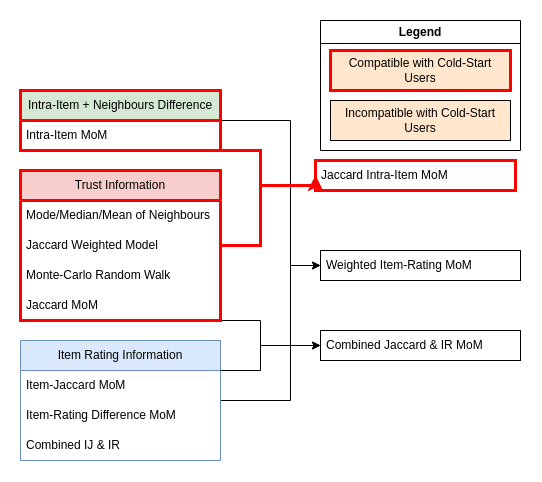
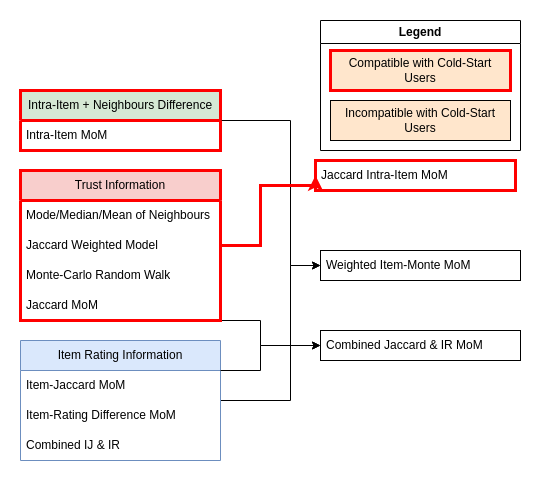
edge "Intra-Item + Neighbours Difference" -> "Jaccard Intra-Item MoM": removed
node "Weighted Item-Rating MoM": label "Weighted Item-Rating MoM" -> "Weighted Item-Monte MoM"
